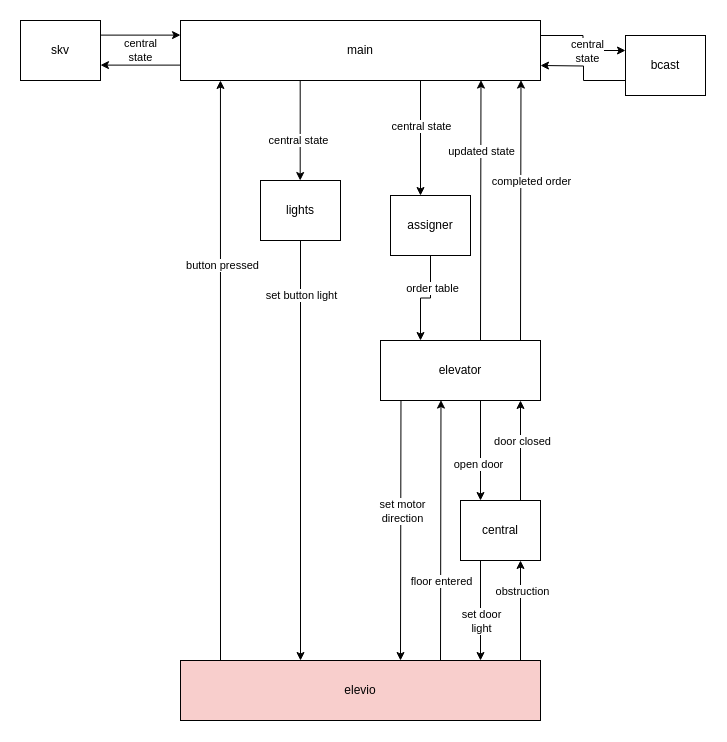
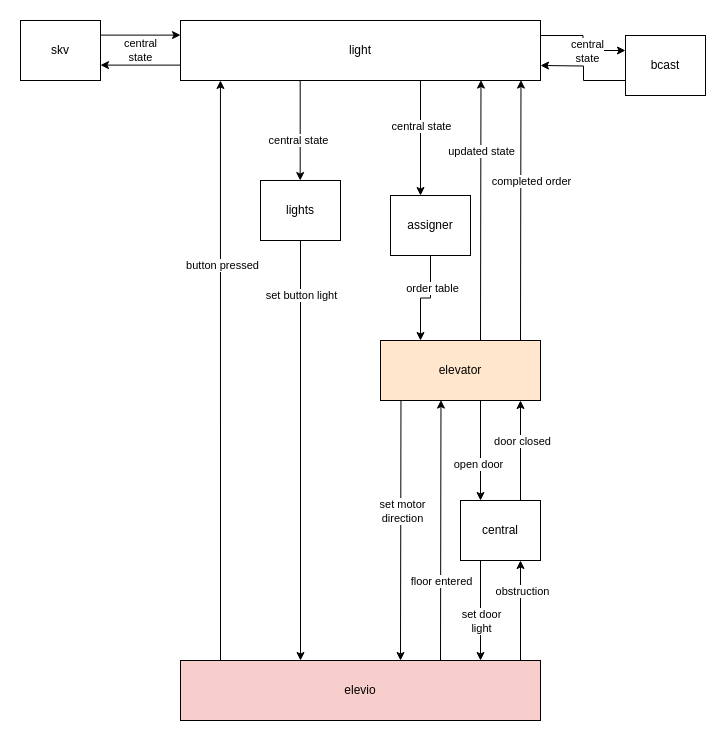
node "main": label "main" -> "light"
node "elevator": fillcolor #ffffff -> #ffe6cc
